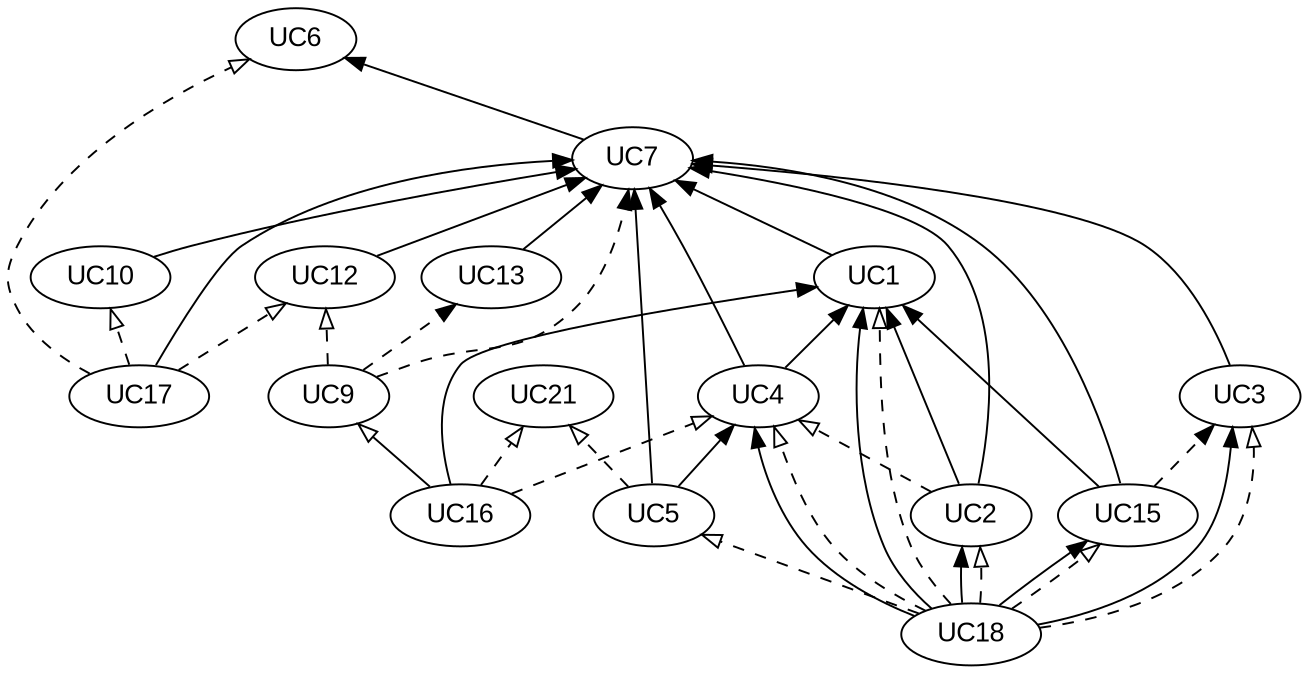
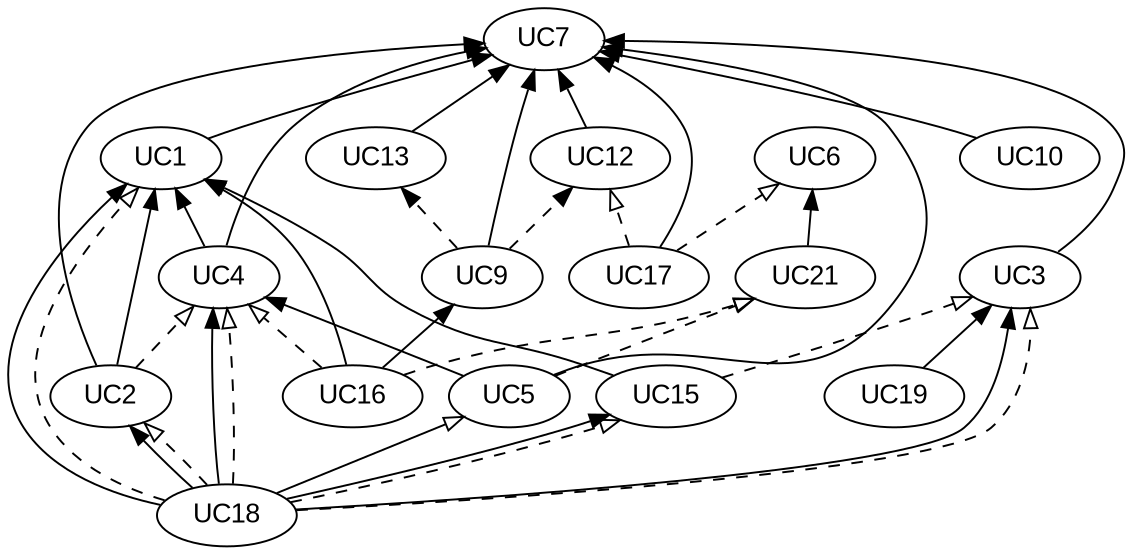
edge "UC7" -> "UC6": now "UC21" -> "UC6"
edge "UC15" -> "UC7": removed
edge "UC9" -> "UC7": style dashed -> solid
edge "UC17" -> "UC10": removed
edge "UC9" -> "UC12": arrowhead onormal -> normal
node "UC19": added
edge "UC16" -> "UC9": arrowhead onormal -> normal
edge "UC15" -> "UC3": arrowhead normal -> onormal
edge "UC18" -> "UC5": style dashed -> solid
